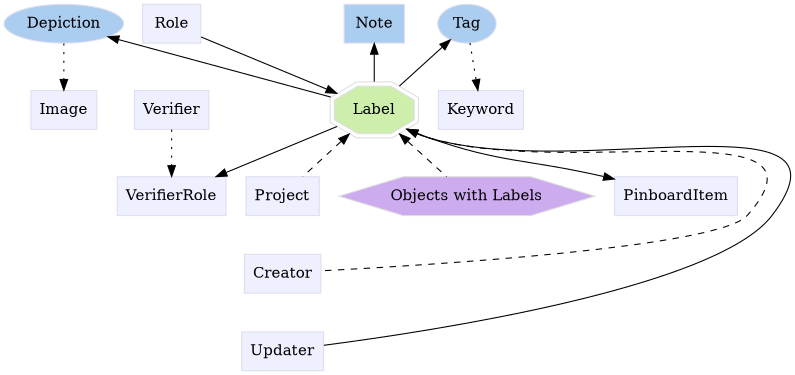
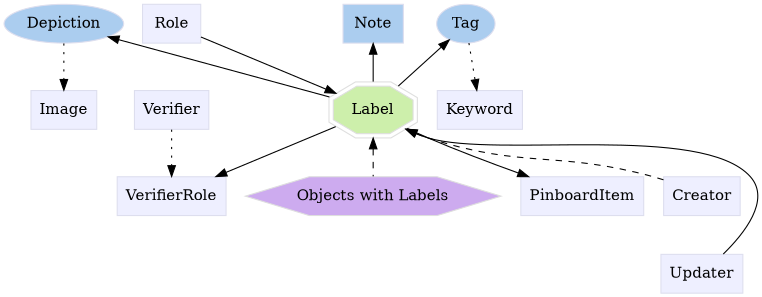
node "Project": removed
